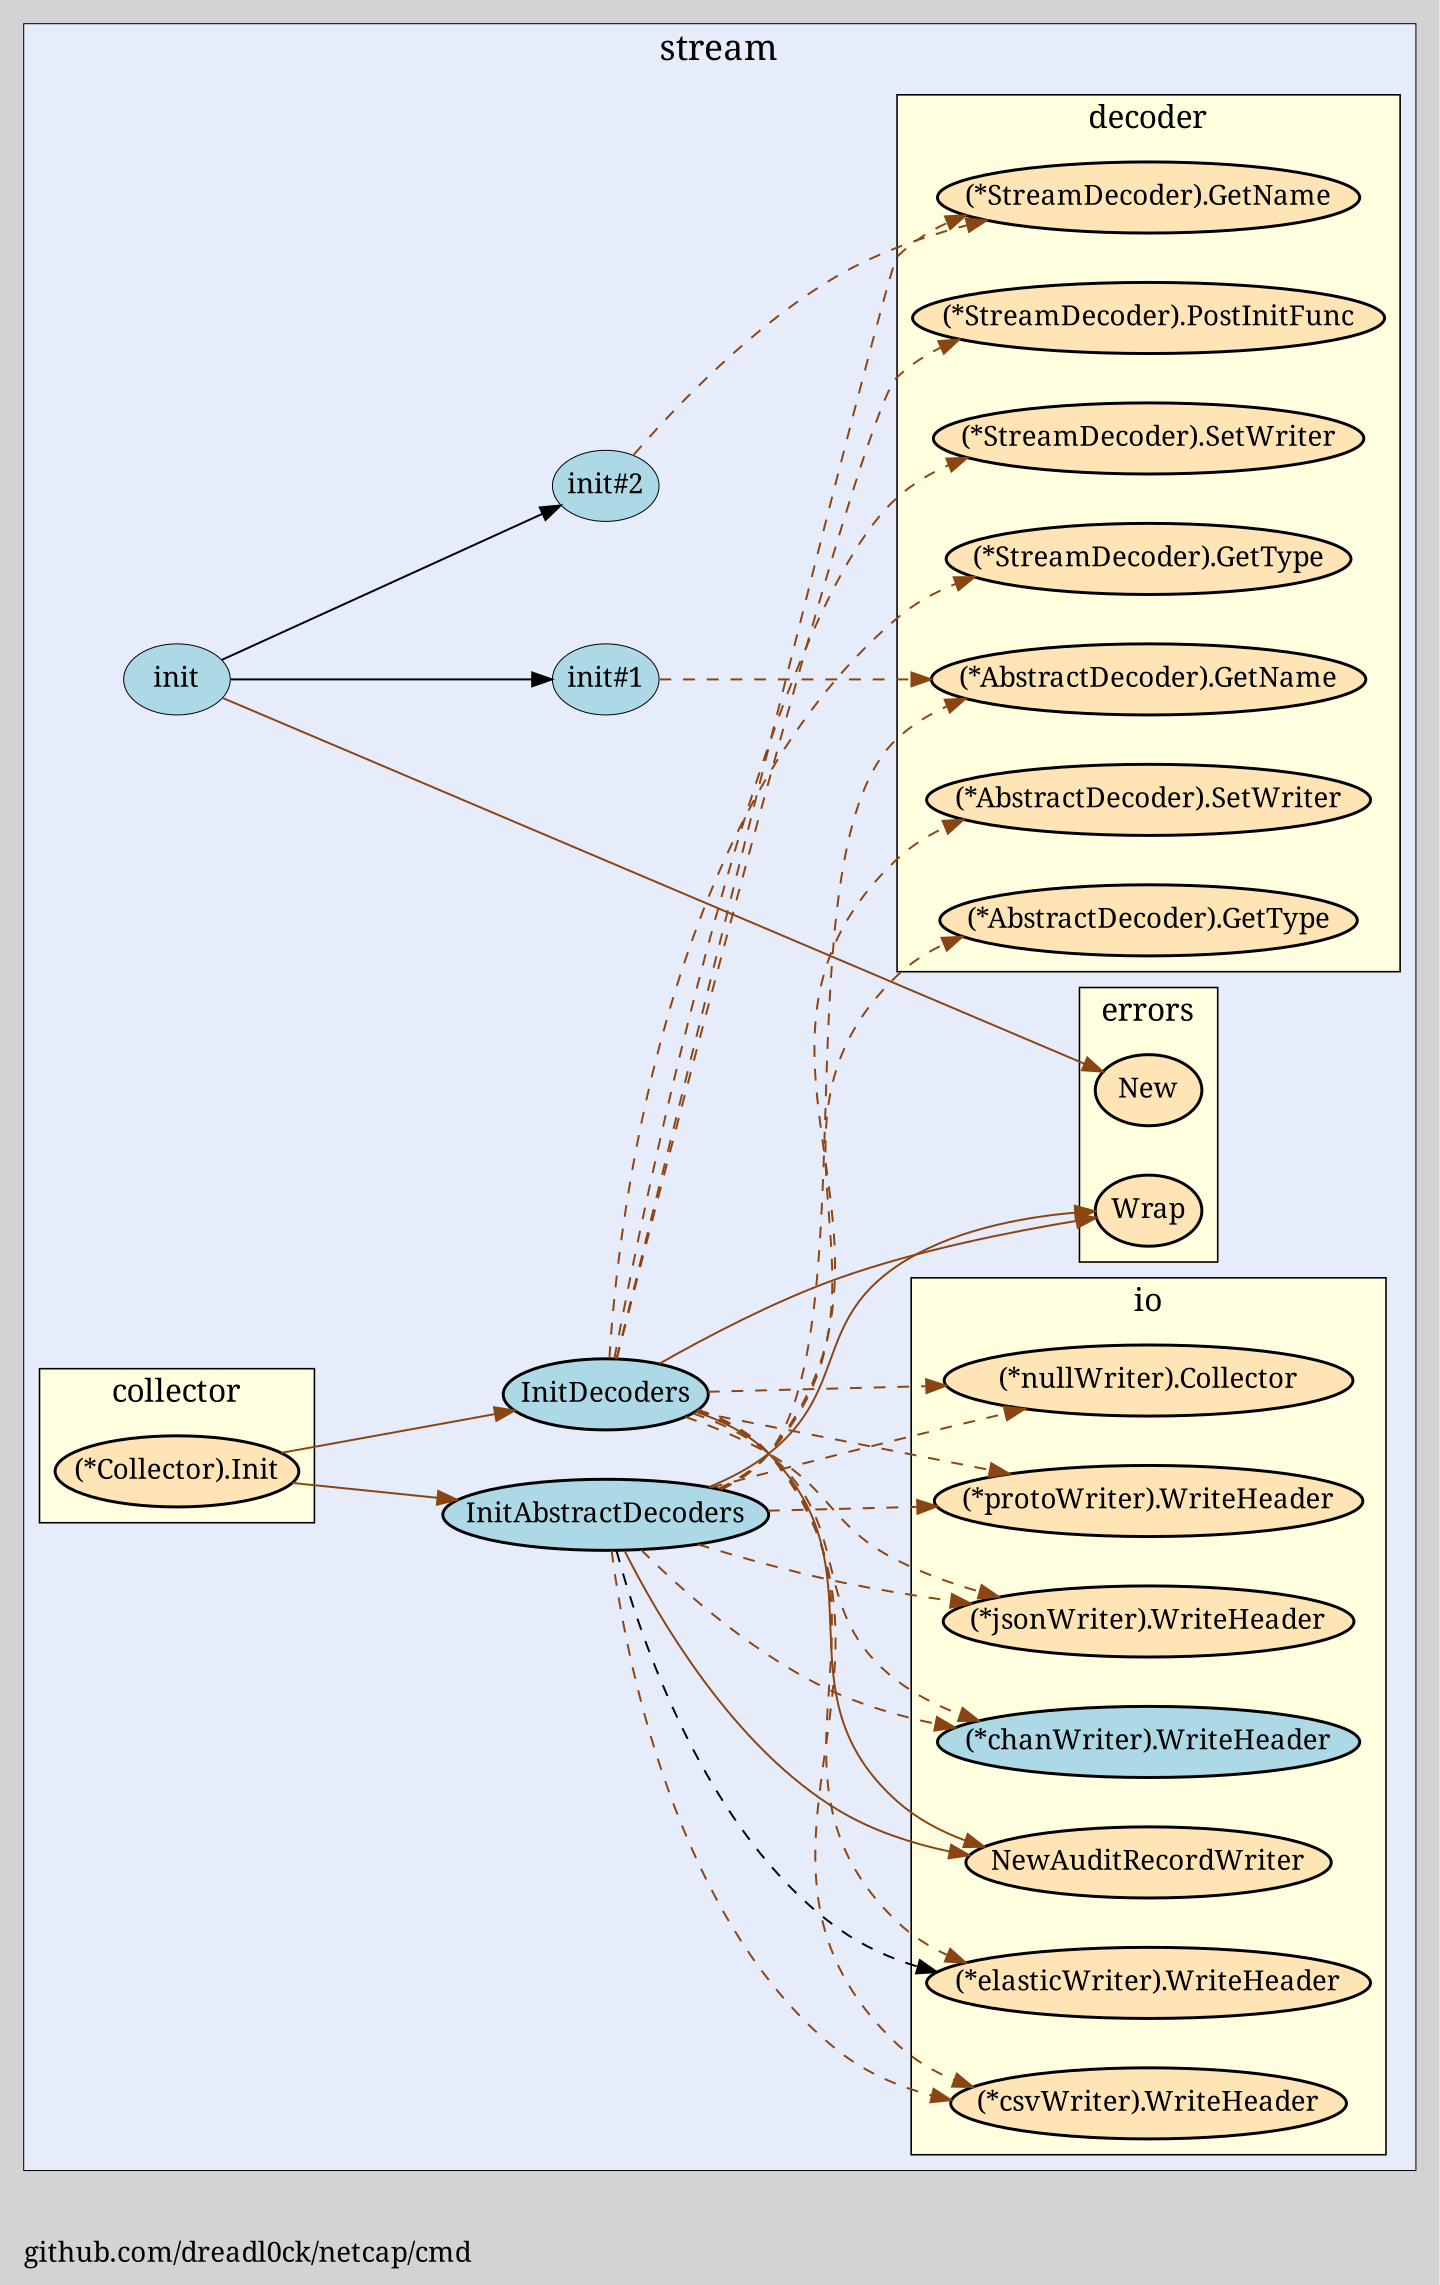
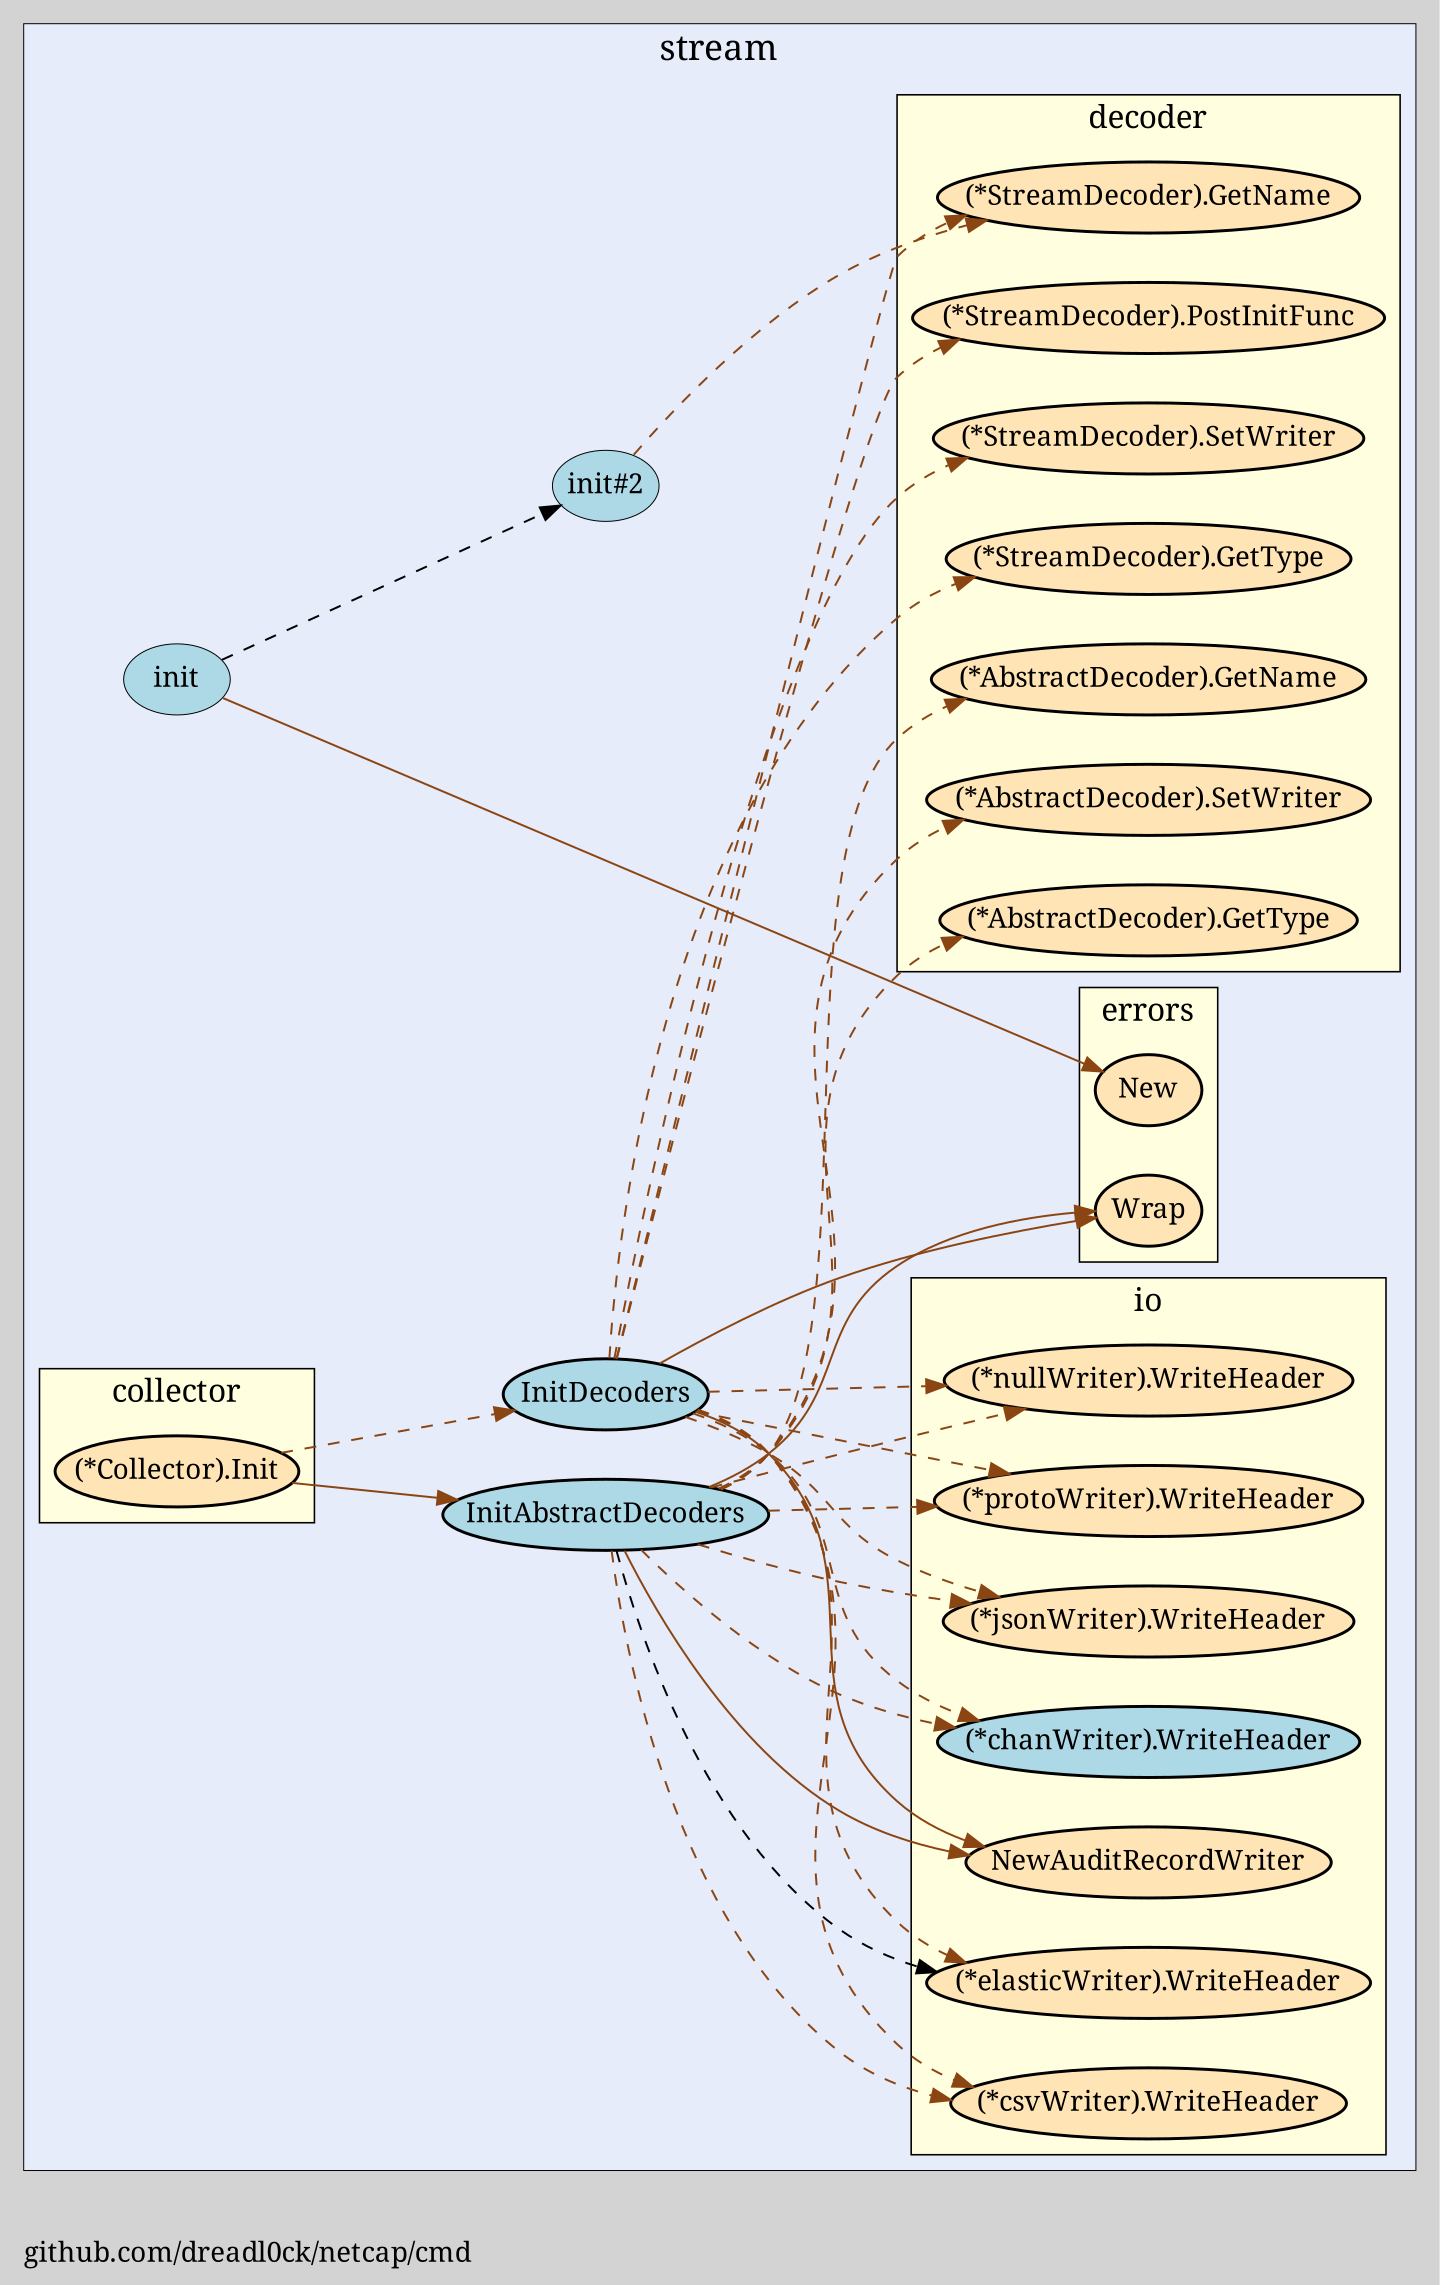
edge "init" -> "init#2": style solid -> dashed
node "init#1": removed
node "(*nullWriter).Collector": label "(*nullWriter).Collector" -> "(*nullWriter).WriteHeader"
edge "(*Collector).Init" -> "InitDecoders": style solid -> dashed
